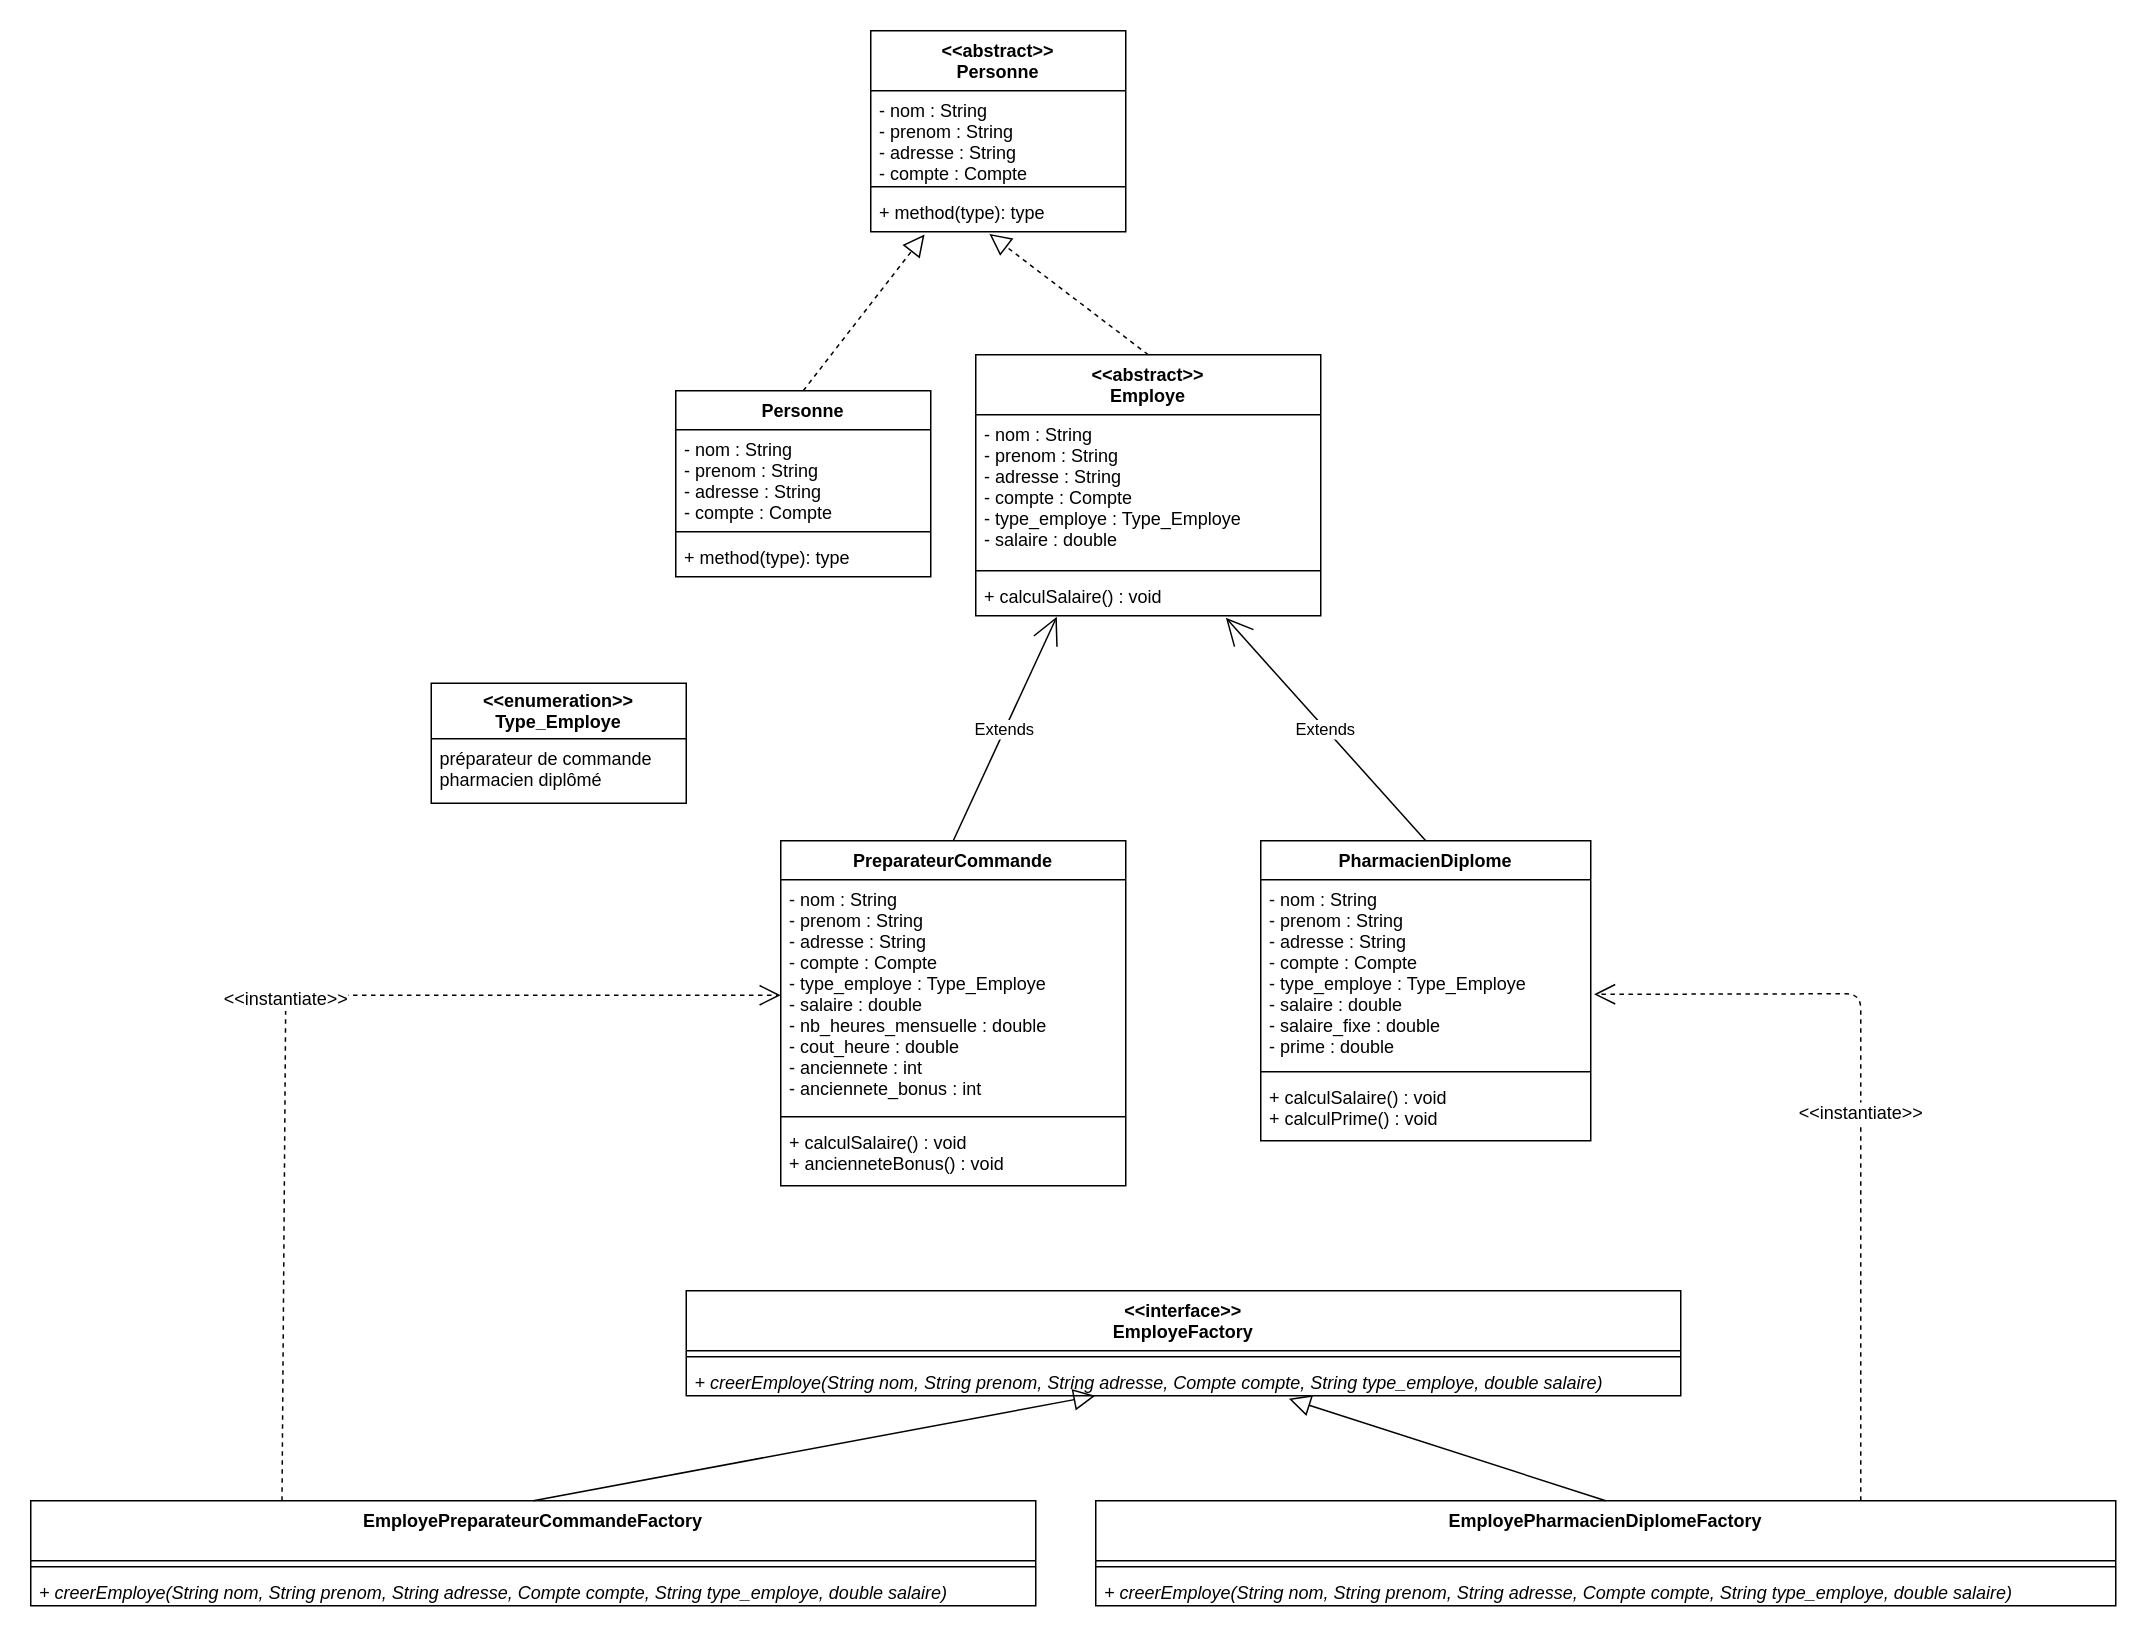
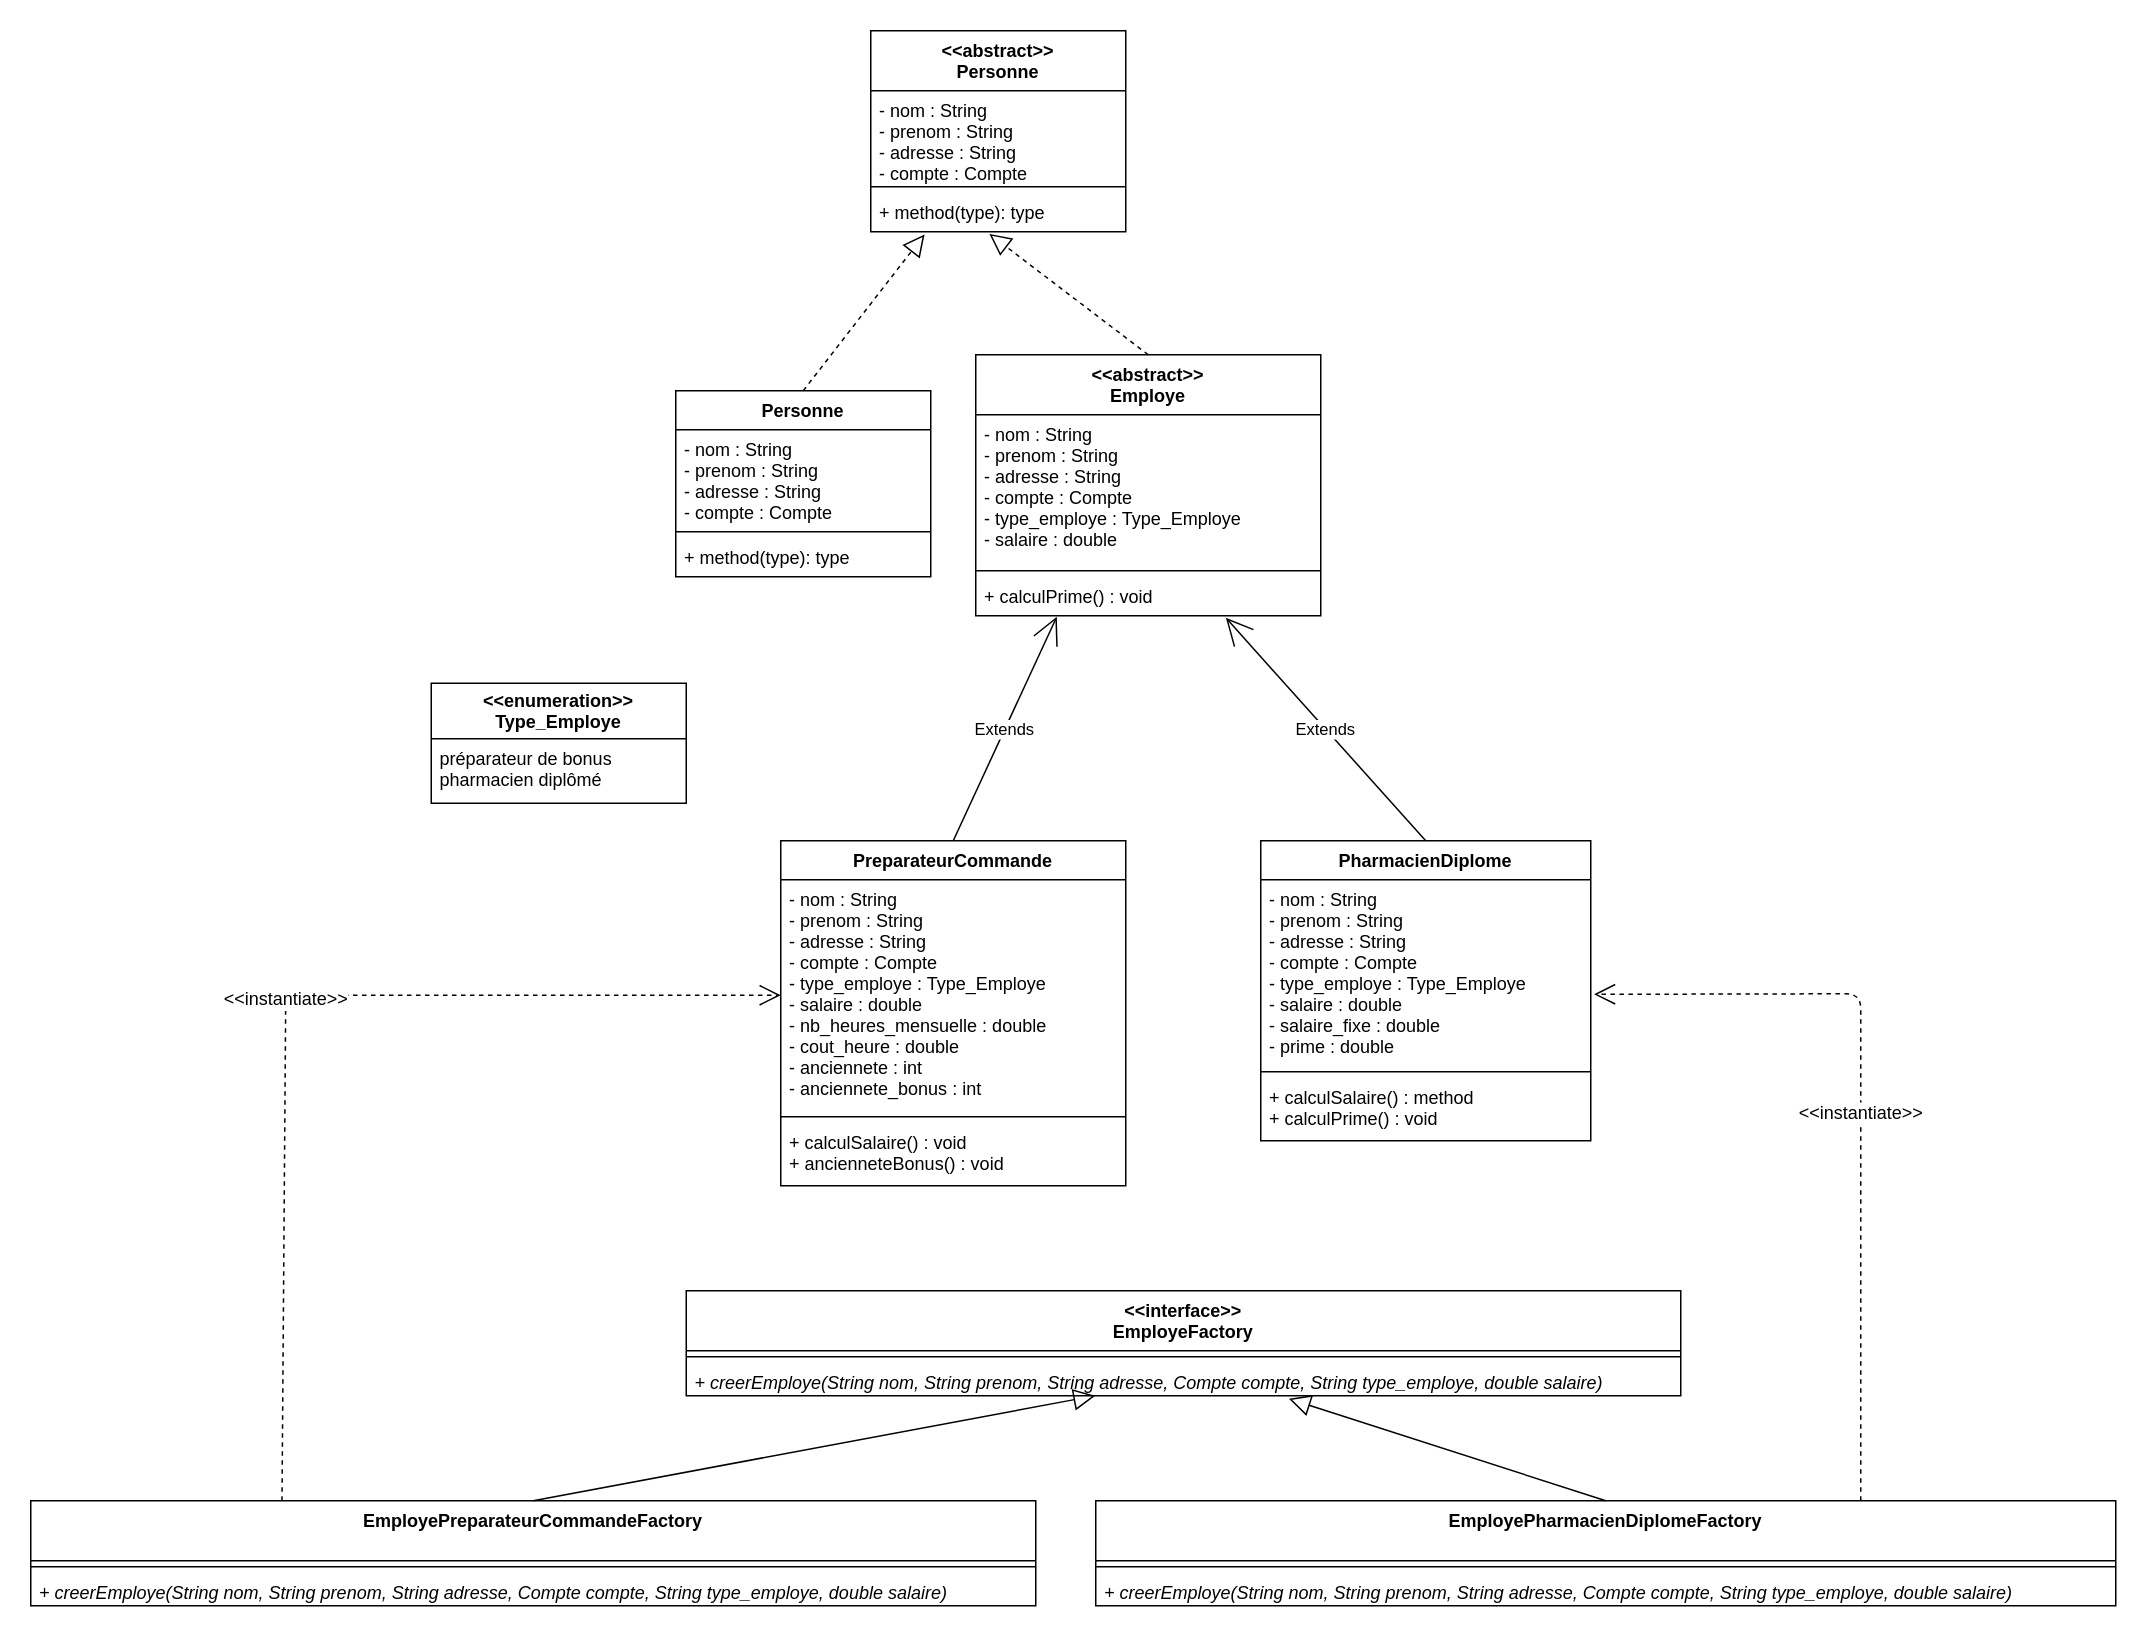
node "+ calculSalaire() : void": label "+ calculSalaire() : void" -> "+ calculPrime() : void"
node "préparateur de commande pharmacien diplômé": label "préparateur de commande pharmacien diplômé" -> "préparateur de bonus pharmacien diplômé"
node "+ calculSalaire() : void + calculPrime() : void": label "+ calculSalaire() : void + calculPrime() : void" -> "+ calculSalaire() : method + calculPrime() : void"
